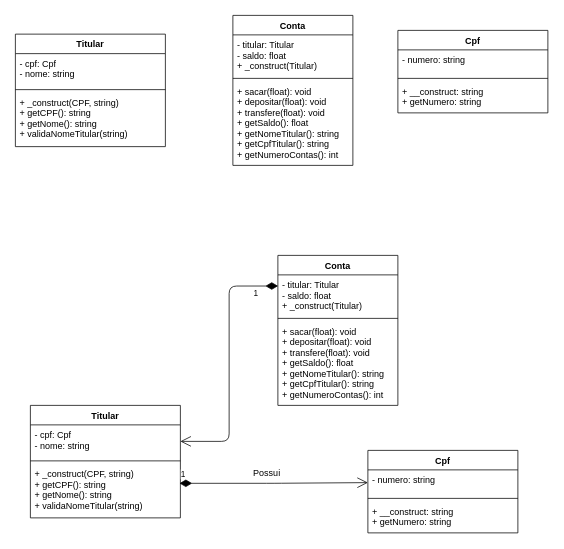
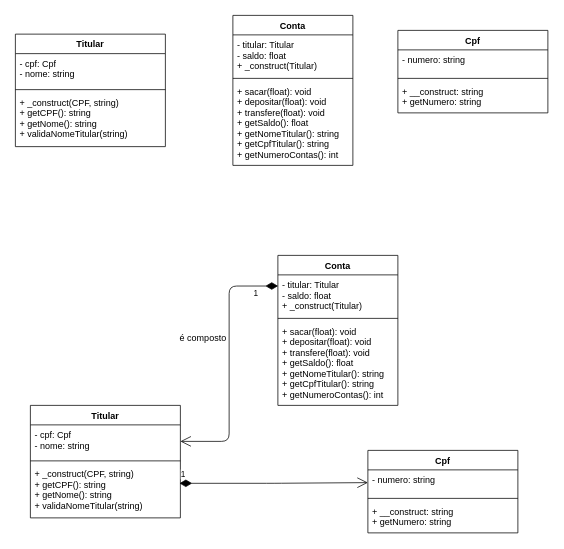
node "é composto": added
node "Possui": removed
